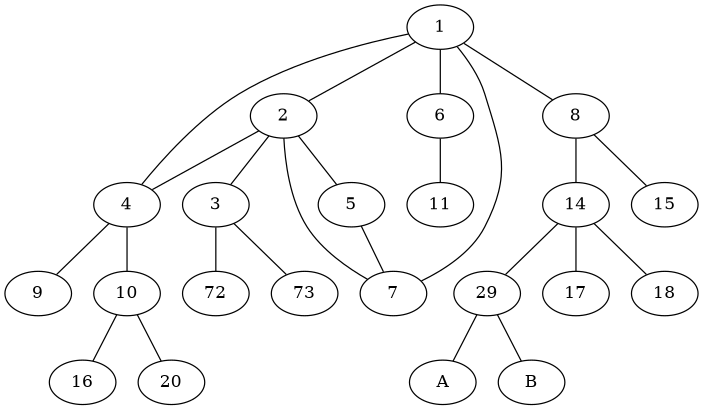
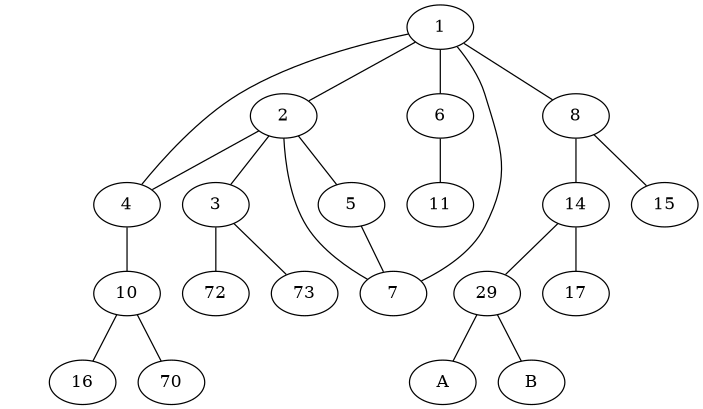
node "9": removed
node "18": removed
node "20": label "20" -> "70"
